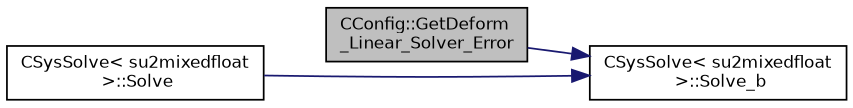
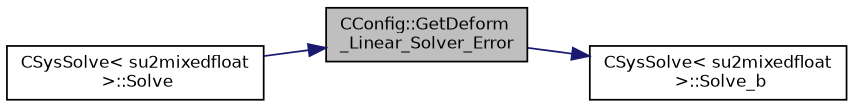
edge "CSysSolve< su2mixedfloat >::Solve" -> "CSysSolve< su2mixedfloat >::Solve_b": now "CSysSolve< su2mixedfloat >::Solve" -> "CConfig::GetDeform _Linear_Solver_Error"
